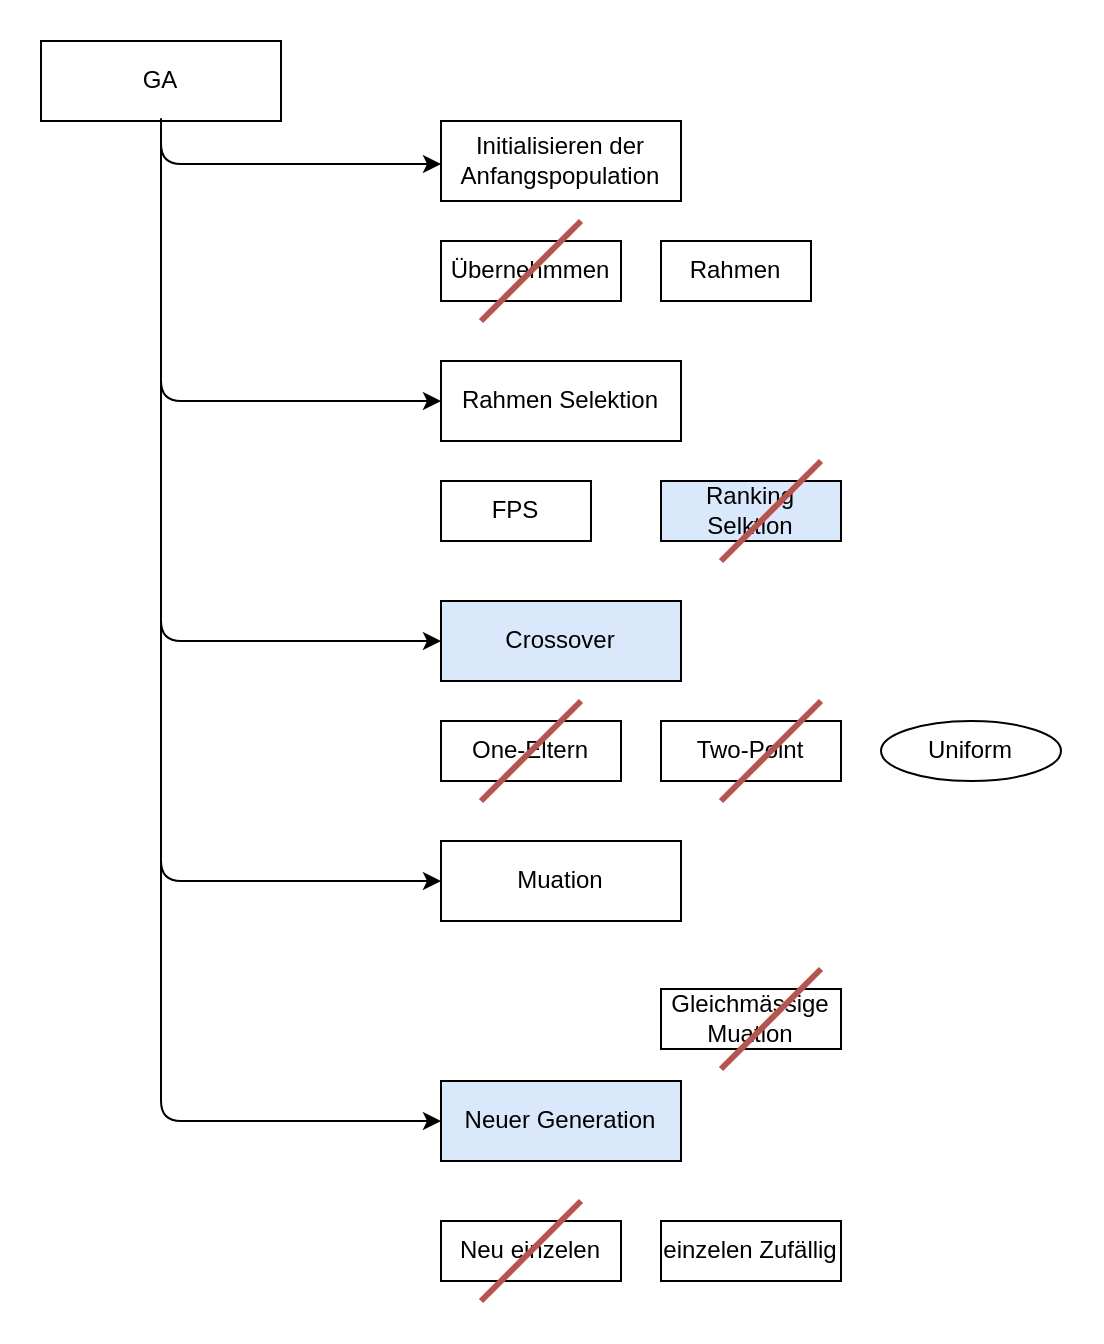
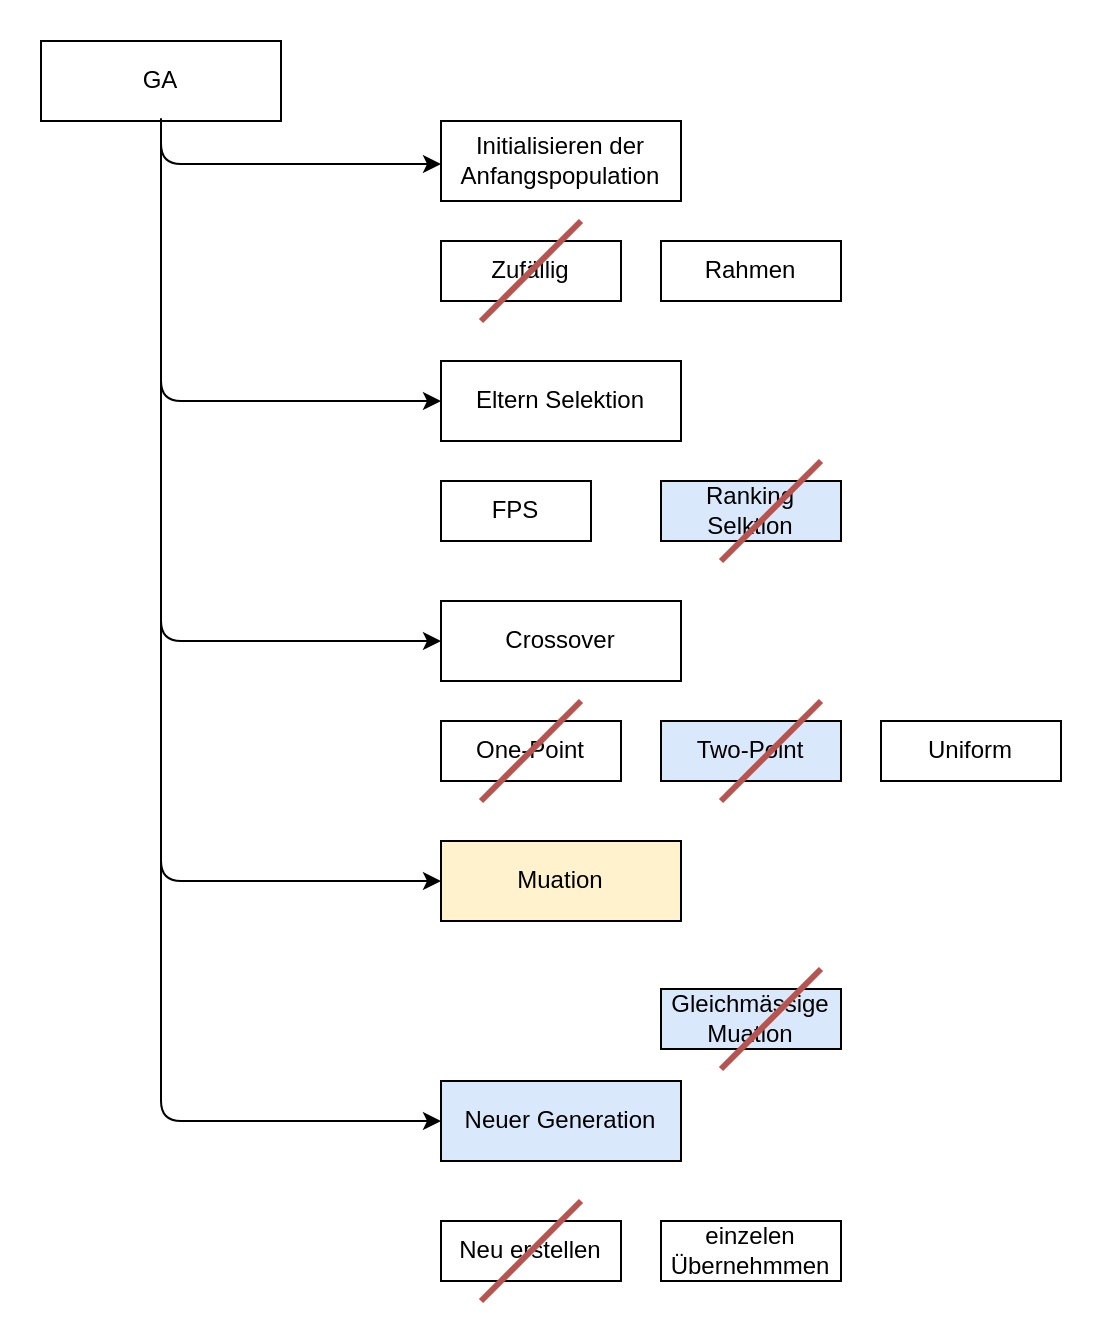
node "Übernehmmen": label "Übernehmmen" -> "Zufällig"
node "Rahmen": size 150x60 -> 180x60
node "Rahmen Selektion": label "Rahmen Selektion" -> "Eltern Selektion"
node "Crossover": fillcolor #dae8fc -> #ffffff
node "One-Eltern": label "One-Eltern" -> "One-Point"
node "Two-Point": fillcolor #ffffff -> #dae8fc
node "Uniform": shape ellipse -> rectangle
node "Muation": fillcolor #ffffff -> #fff2cc
node "Gleichmässige Muation": fillcolor #ffffff -> #dae8fc
node "Neu einzelen": label "Neu einzelen" -> "Neu erstellen"
node "einzelen Zufällig": label "einzelen Zufällig" -> "einzelen Übernehmmen"
